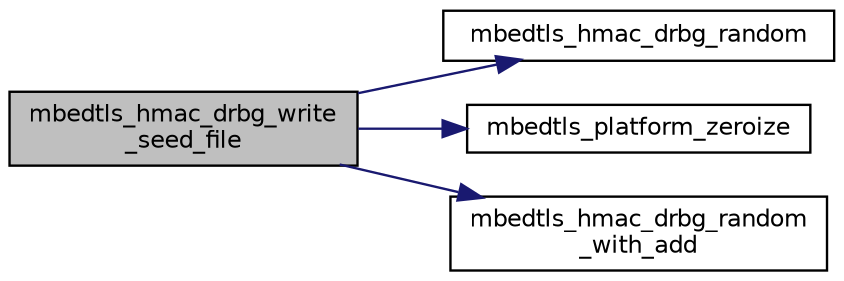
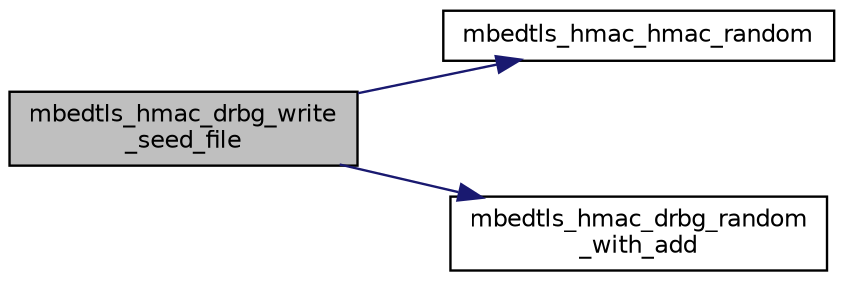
node "mbedtls_hmac_drbg_random": label "mbedtls_hmac_drbg_random" -> "mbedtls_hmac_hmac_random"
node "mbedtls_platform_zeroize": removed
